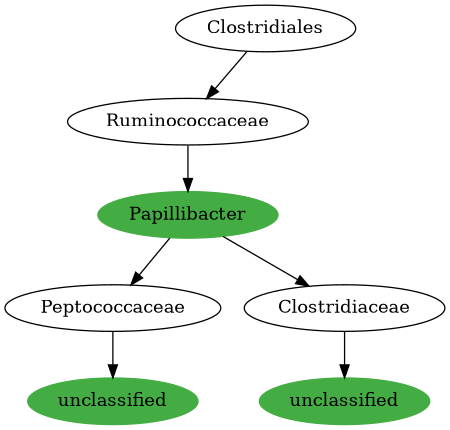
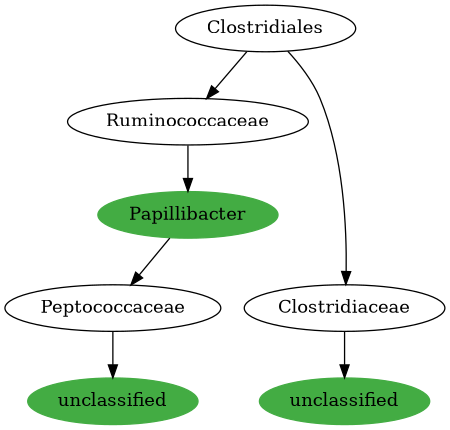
edge "Papillibacter" -> "Clostridiaceae": now "Clostridiales" -> "Clostridiaceae"
